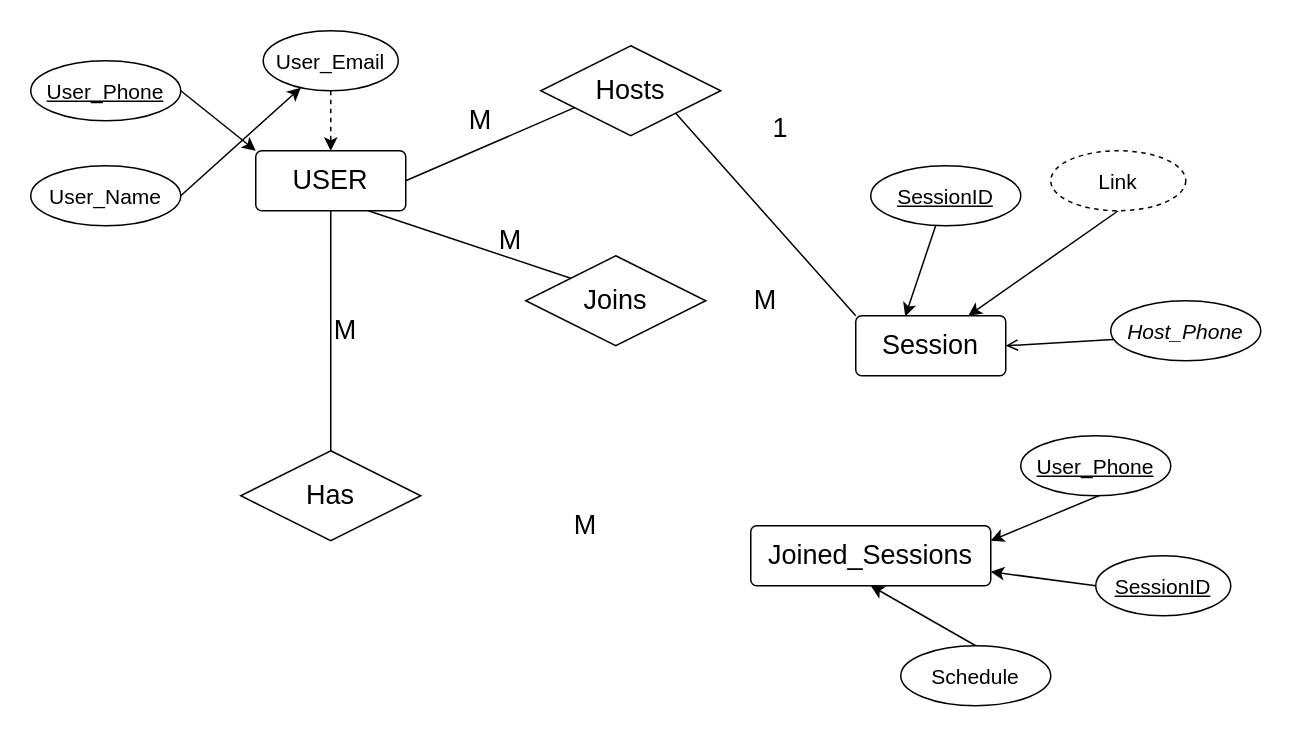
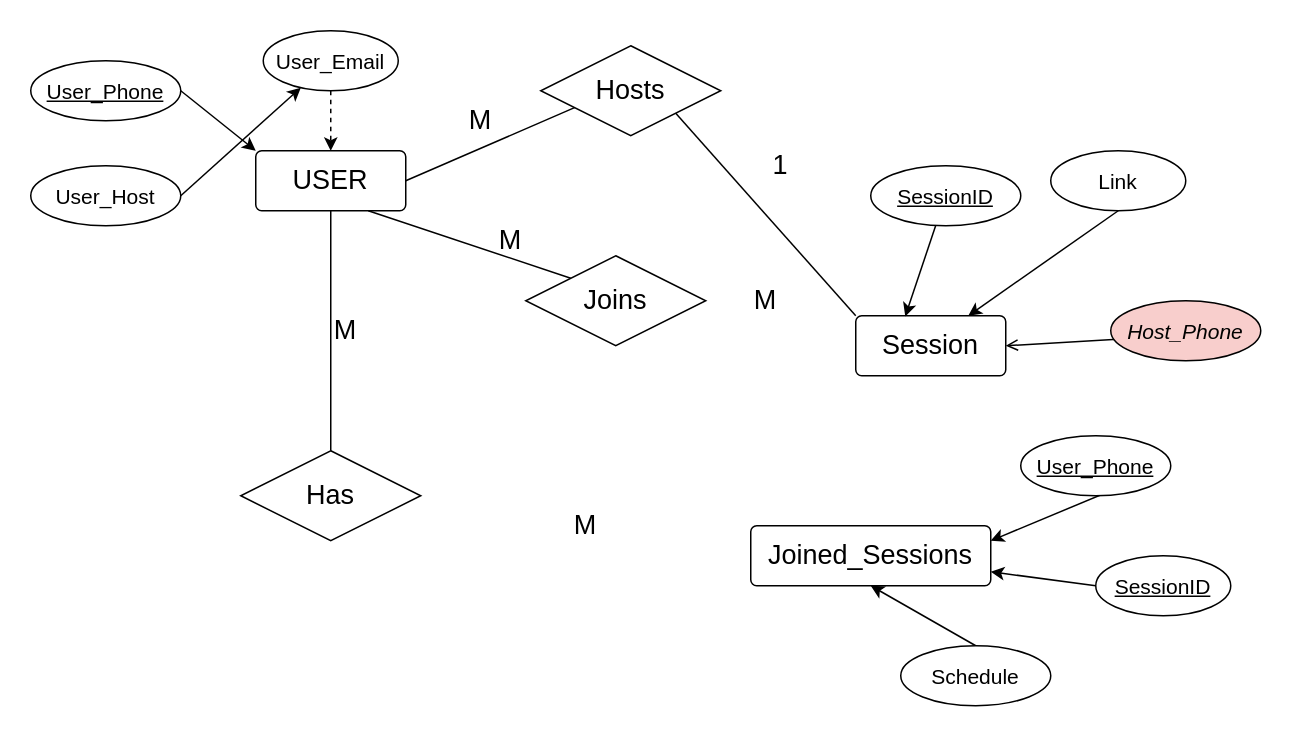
node "1": moved (781, 128) -> (781, 166)
node "Link": style dashed -> solid
node "User_Name": label "User_Name" -> "User_Host"
node "Host_Phone": fillcolor #ffffff -> #f8cecc
